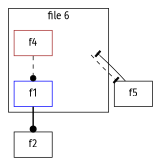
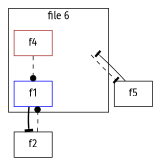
edge "f1" -> "f2": arrowhead dot -> tee
edge "f2" -> "f1": added
